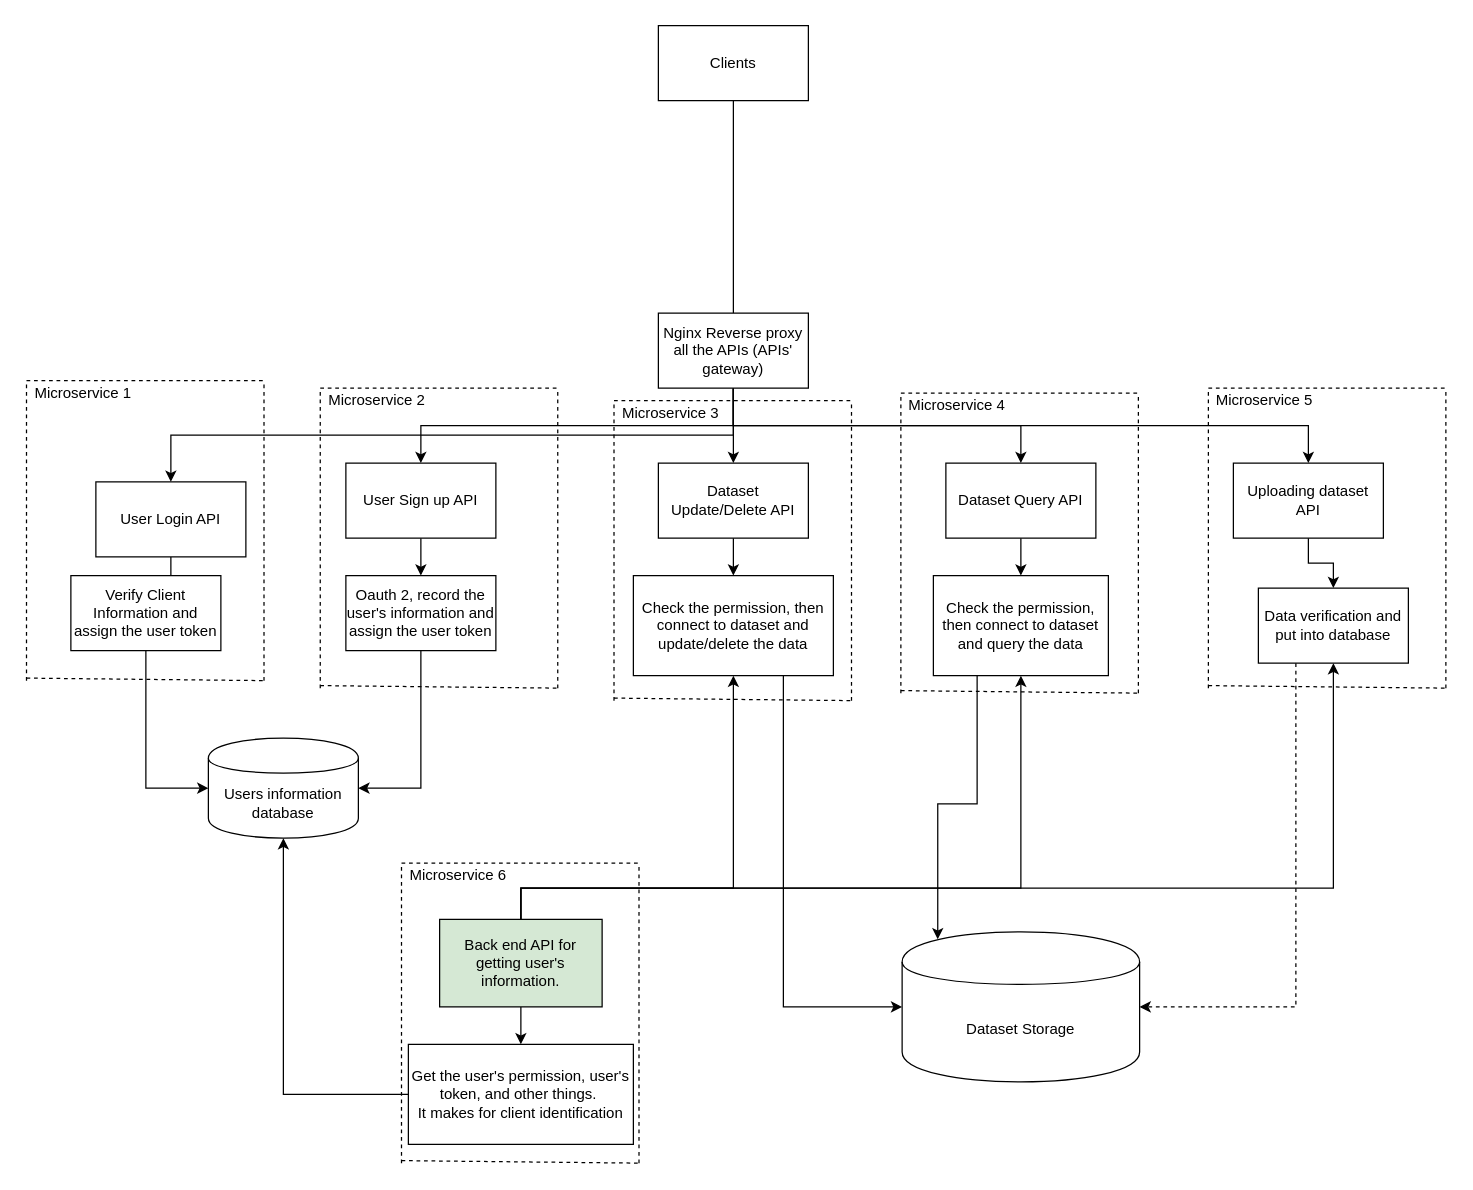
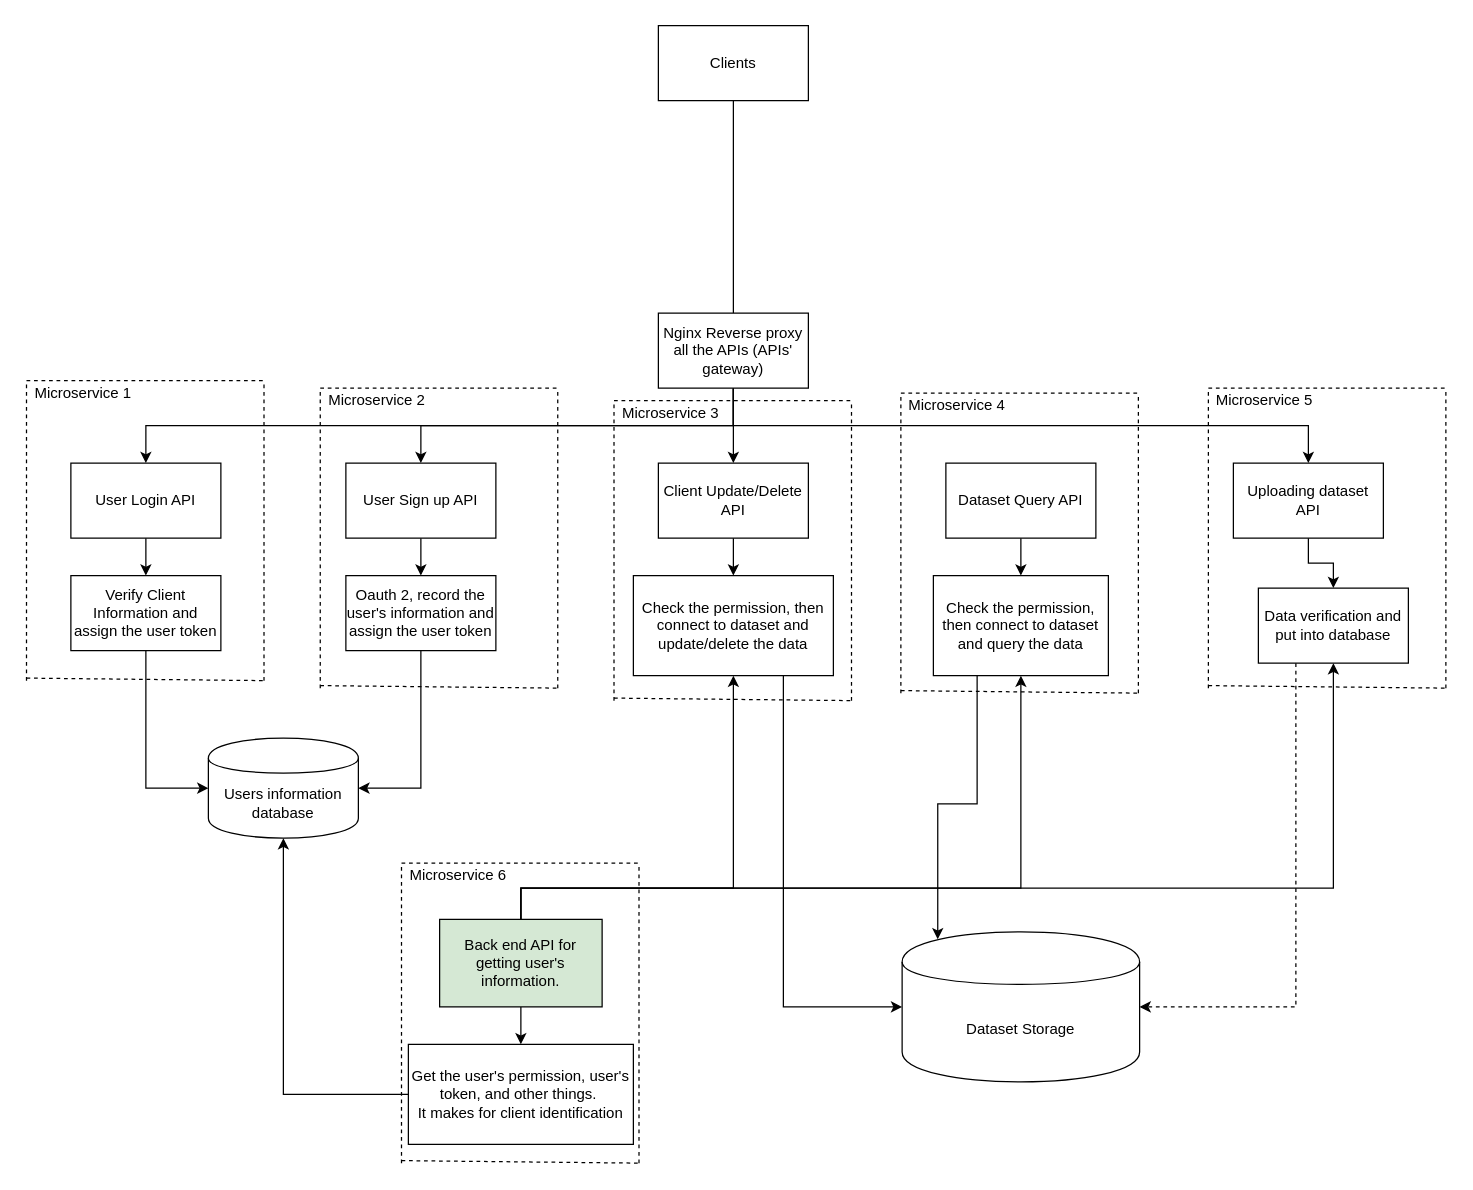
edge "Nginx Reverse proxy all the APIs (APIs' gateway)" -> "Dataset Query API": removed
node "Dataset Update/Delete API": label "Dataset Update/Delete API" -> "Client Update/Delete API"
node "User Login API": moved (171, 519) -> (146, 501)
